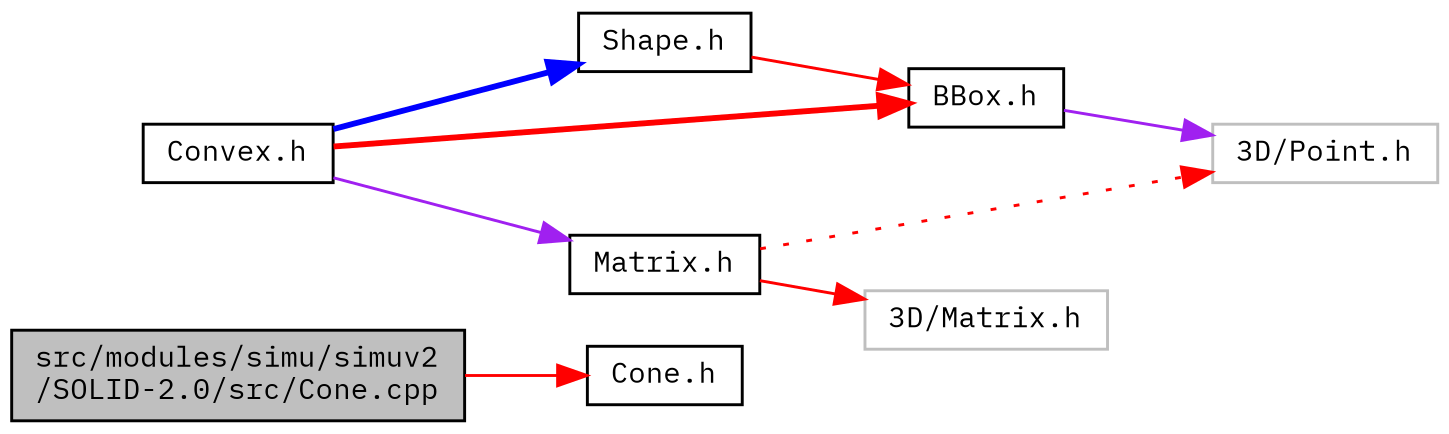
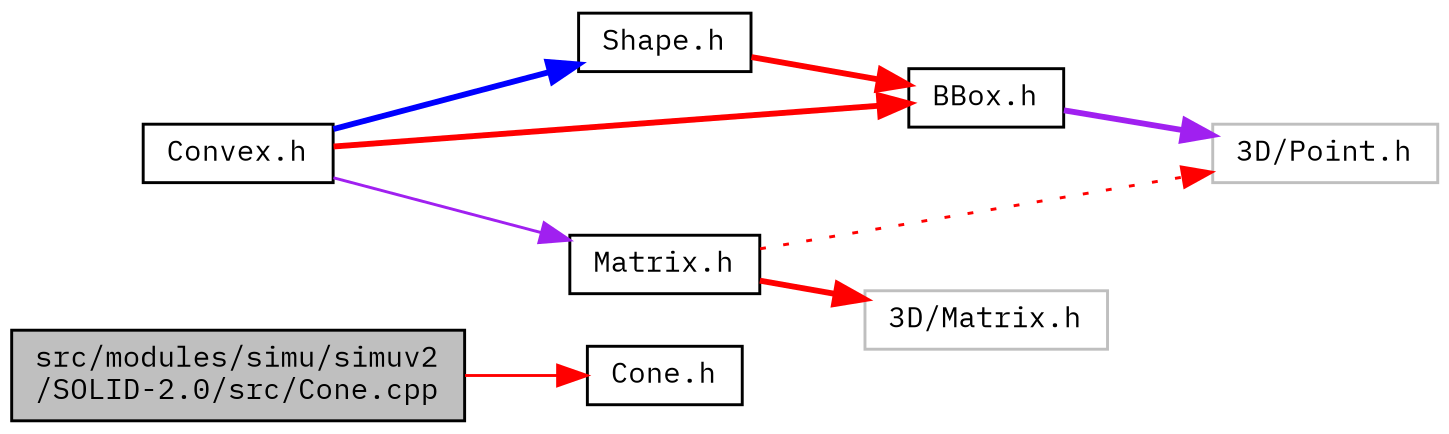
edge "Shape.h" -> "BBox.h": style solid -> bold
edge "BBox.h" -> "3D/Point.h": style solid -> bold
edge "Matrix.h" -> "3D/Matrix.h": style solid -> bold
